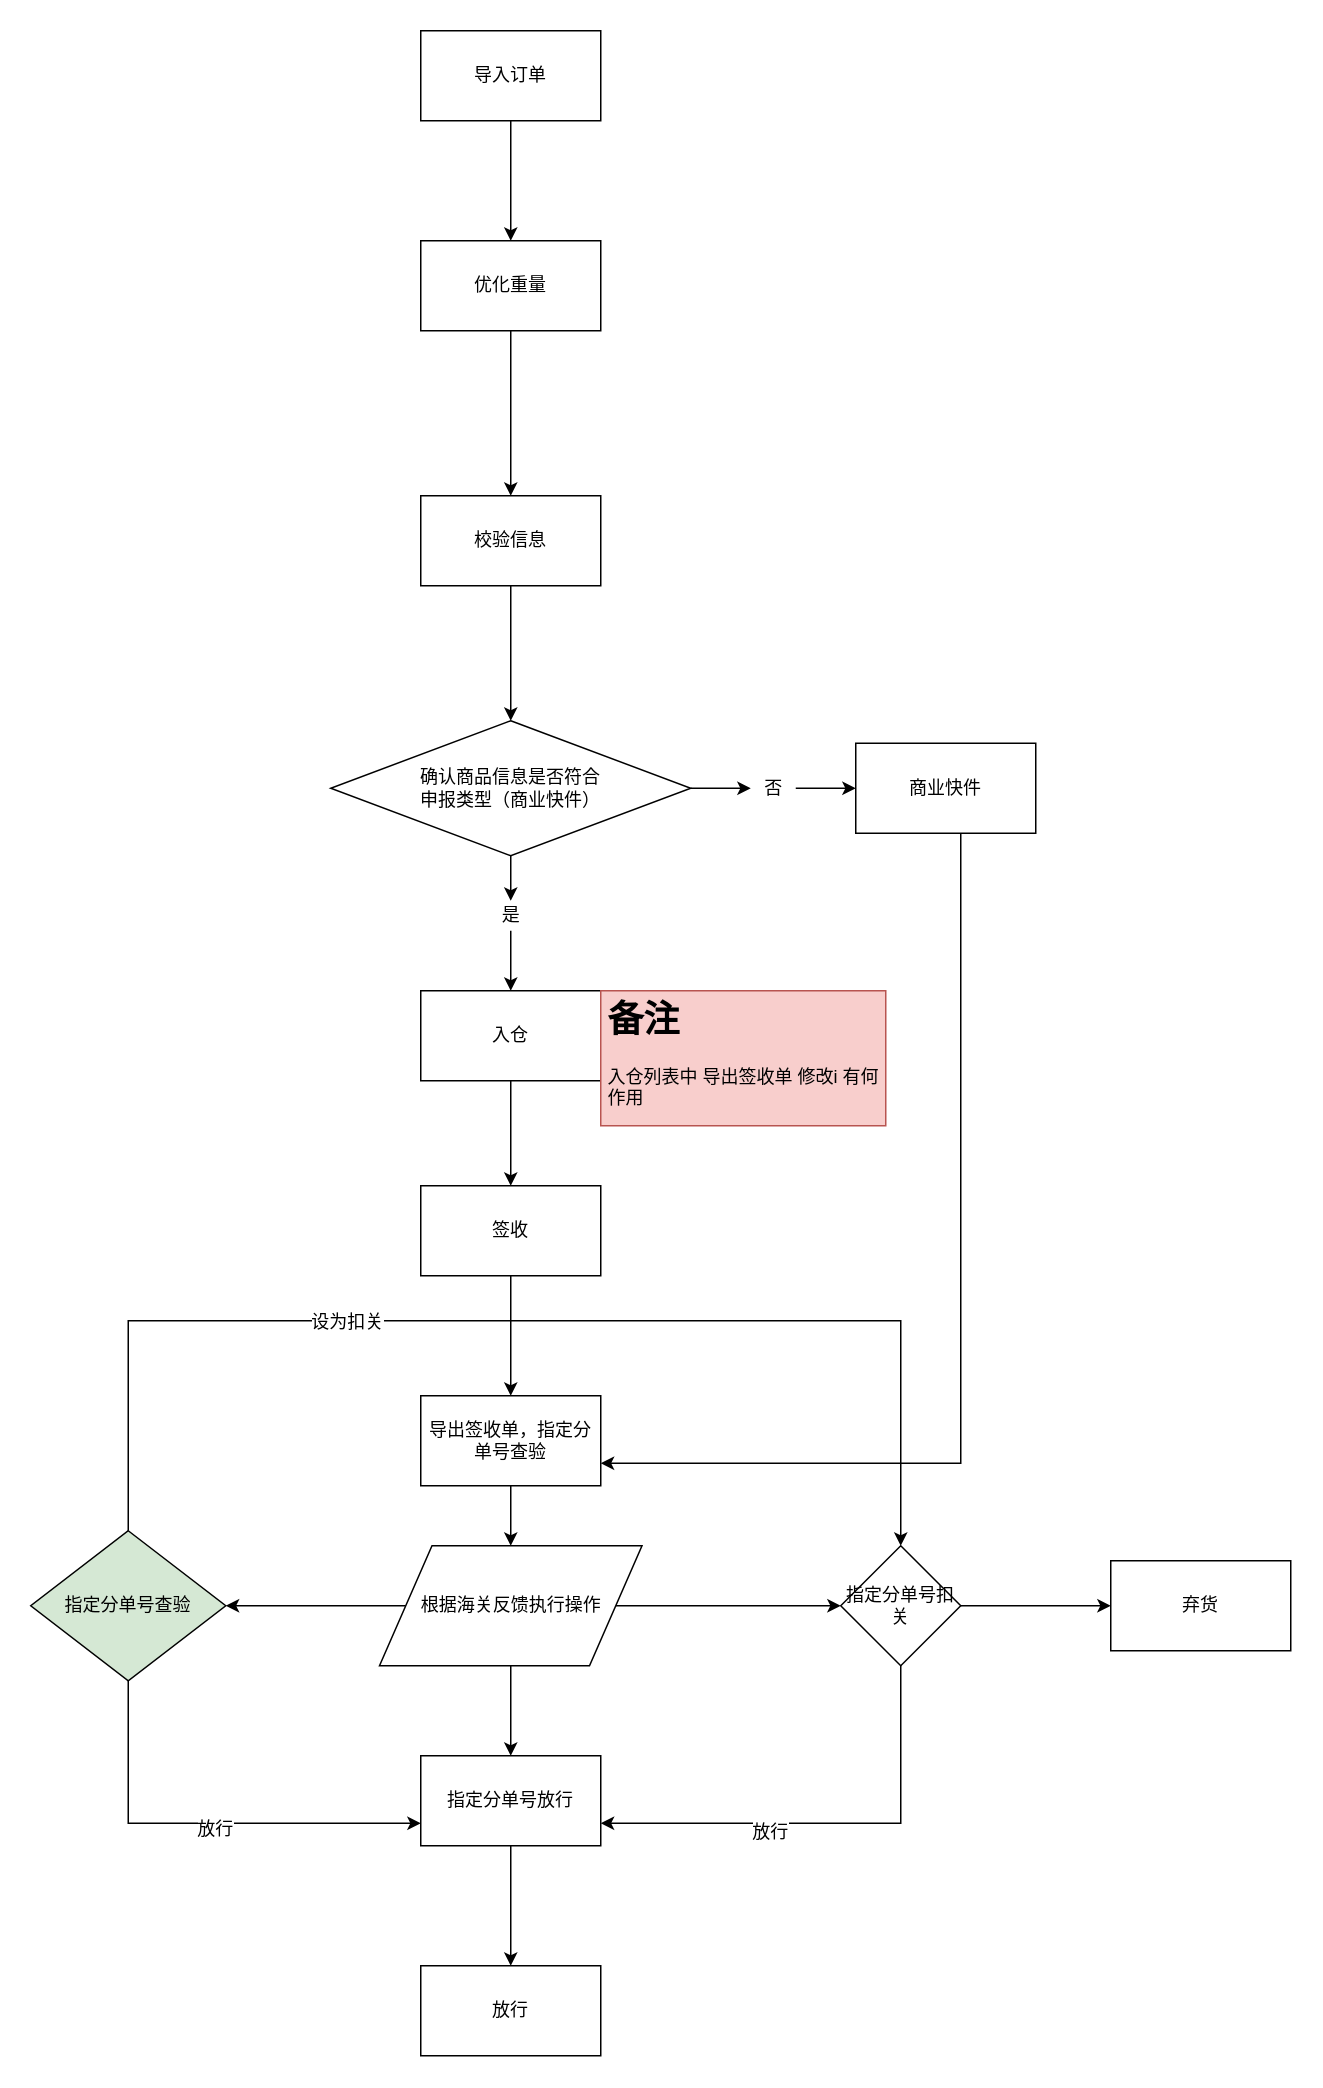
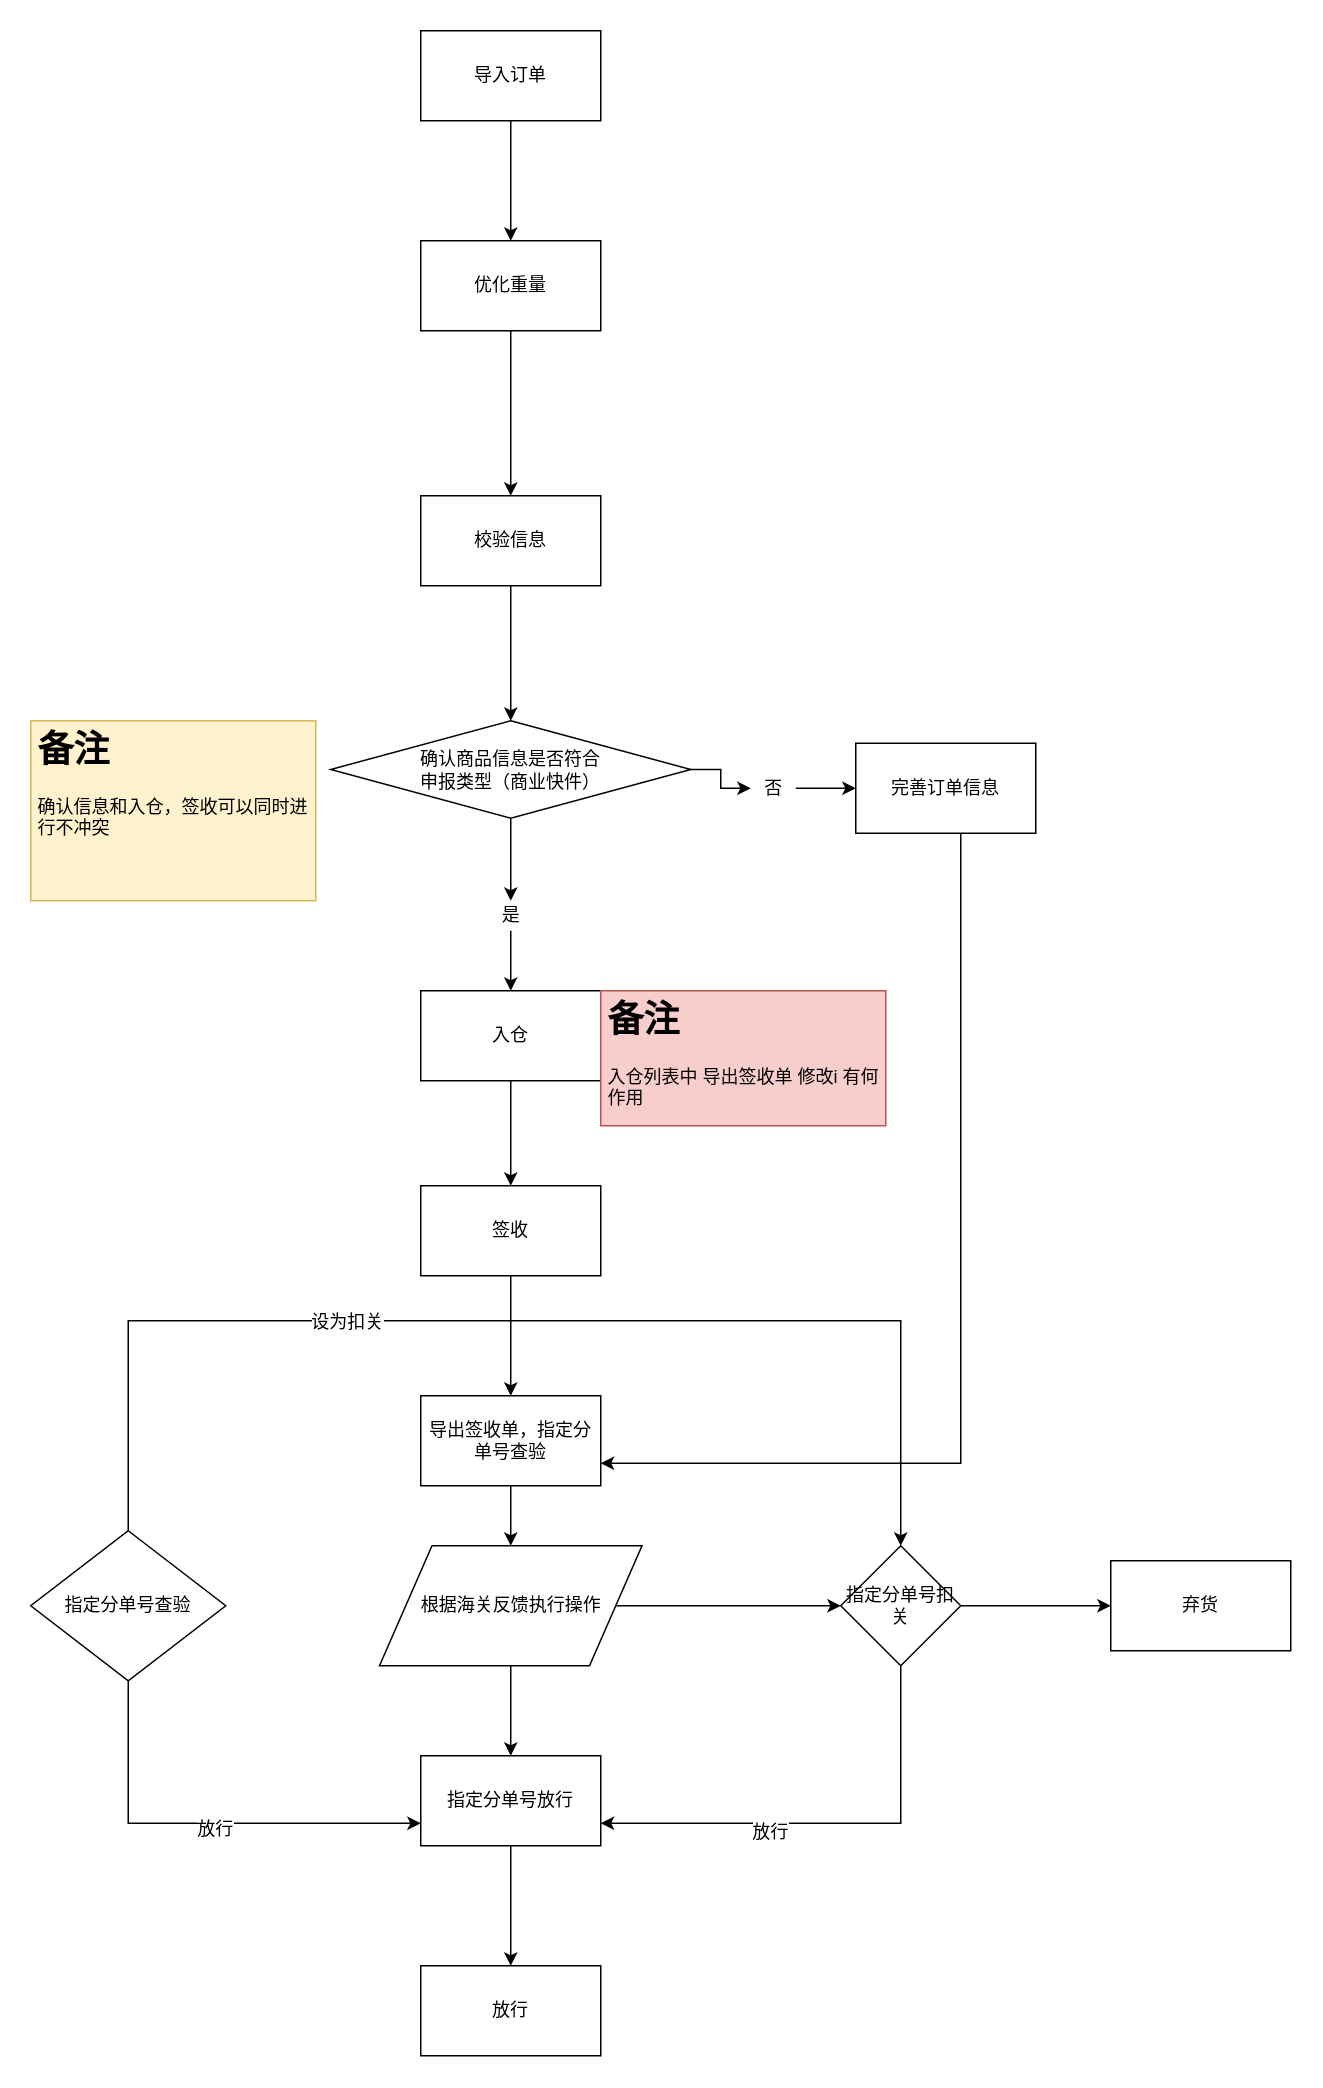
node "确认商品信息是否符合 申报类型（商业快件）": size 360x135 -> 360x98
node "商业快件": label "商业快件" -> "完善订单信息"
node "备注确认信息和入仓，签收可以同时进行不冲突": added
node "指定分单号查验": fillcolor #d5e8d4 -> #ffffff
edge "根据海关反馈执行操作" -> "指定分单号查验": removed
